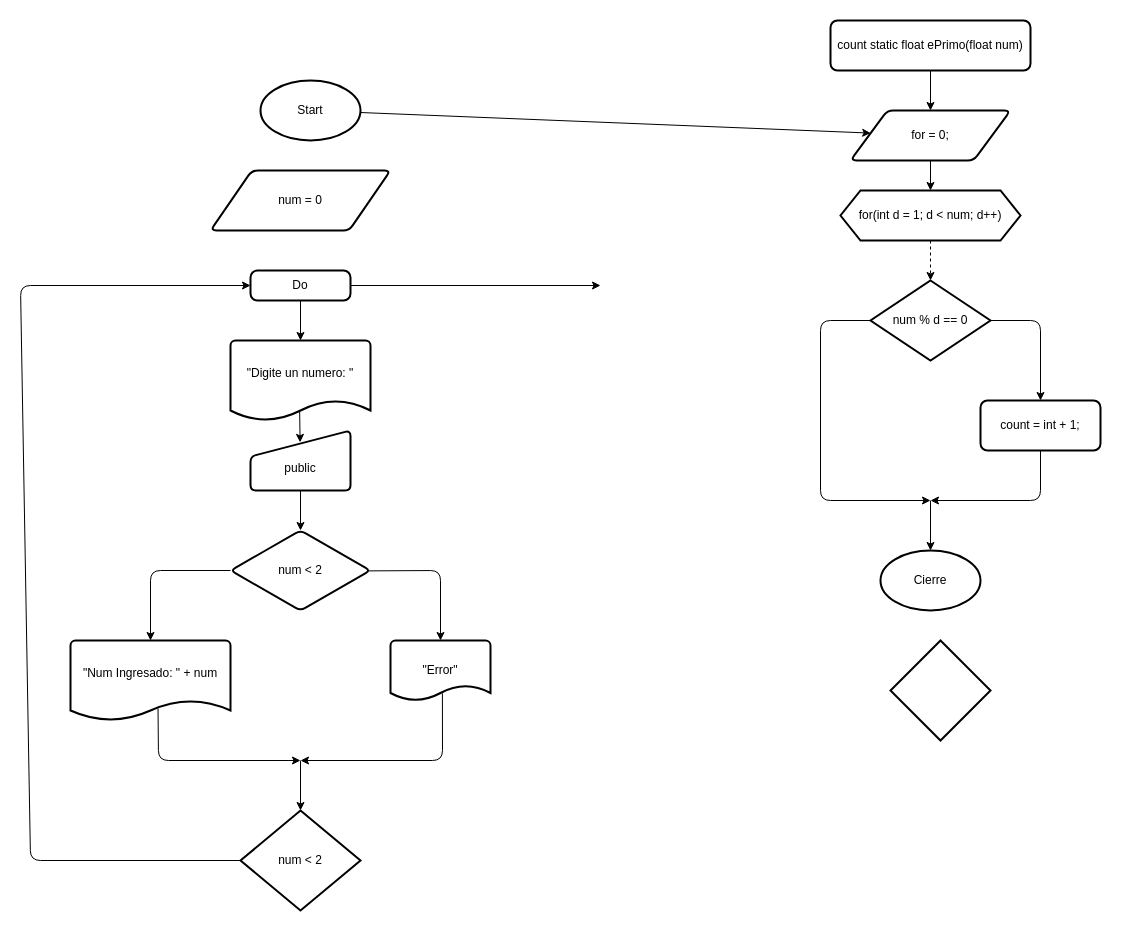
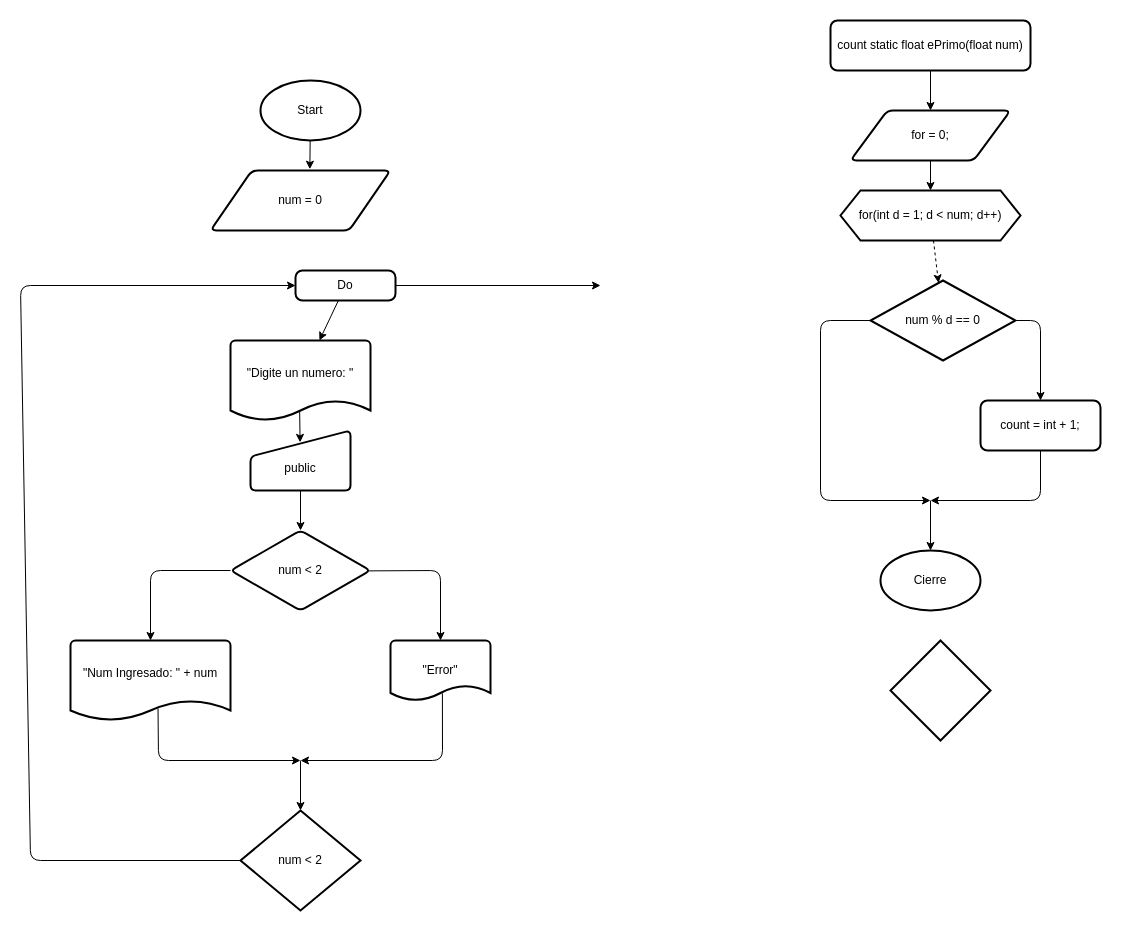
edge "Start" -> "for = 0;": now "Start" -> "num = 0"
node "Do": moved (301, 286) -> (346, 286)
node "num % d == 0": size 120x80 -> 145x80
